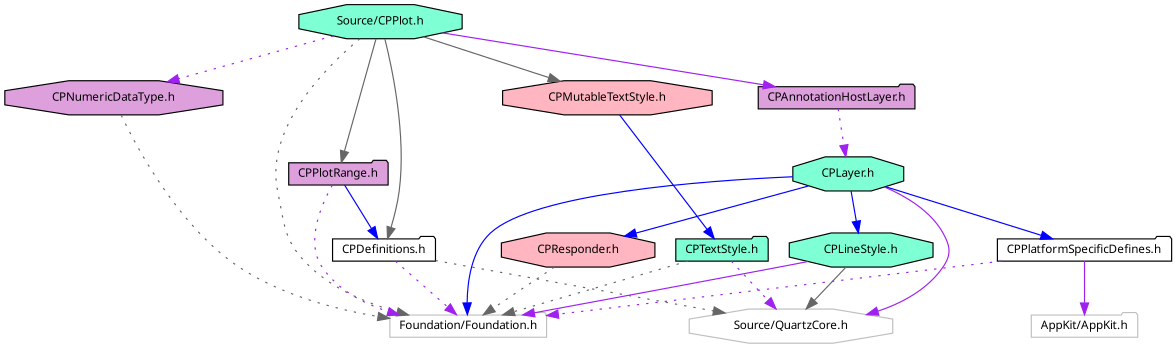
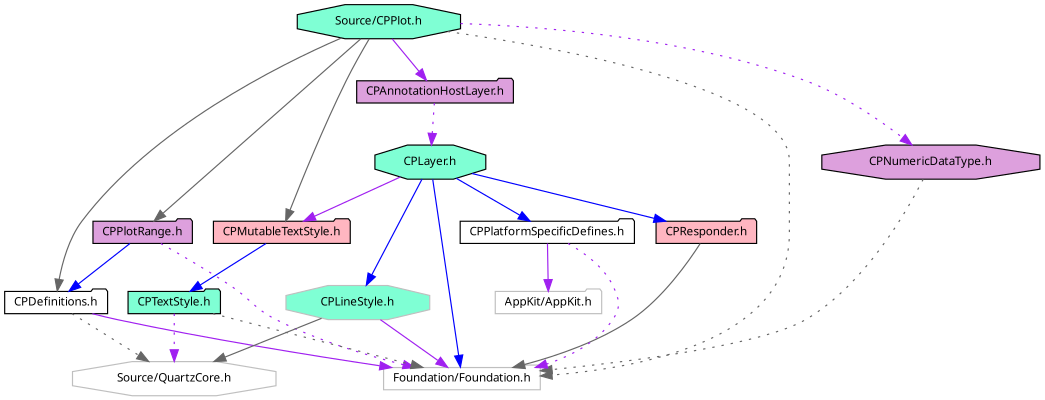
node "CPMutableTextStyle.h": shape octagon -> folder
node "CPResponder.h": shape octagon -> folder
node "CPLineStyle.h": color black -> grey75
edge "CPLayer.h" -> "Source/QuartzCore.h": now "CPLayer.h" -> "CPMutableTextStyle.h"
edge "CPDefinitions.h" -> "Foundation/Foundation.h": style dotted -> solid
edge "CPResponder.h" -> "Foundation/Foundation.h": style dotted -> solid
